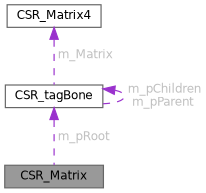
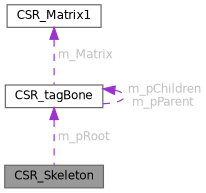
node "CSR_Matrix4": label "CSR_Matrix4" -> "CSR_Matrix1"
node "CSR_Matrix": label "CSR_Matrix" -> "CSR_Skeleton"
